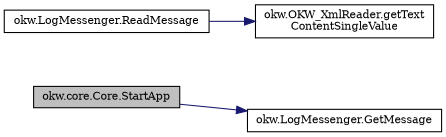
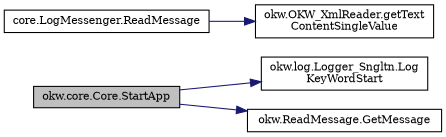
node "okw.LogMessenger.ReadMessage": label "okw.LogMessenger.ReadMessage" -> "core.LogMessenger.ReadMessage"
node "okw.log.Logger_Sngltn.Log KeyWordStart": added
node "okw.LogMessenger.GetMessage": label "okw.LogMessenger.GetMessage" -> "okw.ReadMessage.GetMessage"
